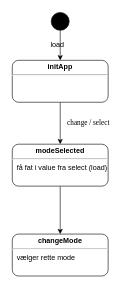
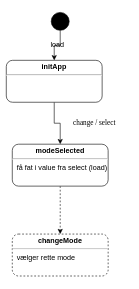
node "initApp": moved (60, 81) -> (54, 81)
node "change / select": moved (96, 123) -> (102, 123)
edge "modeSelected få fat i value fra select (load)" -> "changeMode vælger rette mode": style solid -> dashed
node "changeMode vælger rette mode": style solid -> dashed
